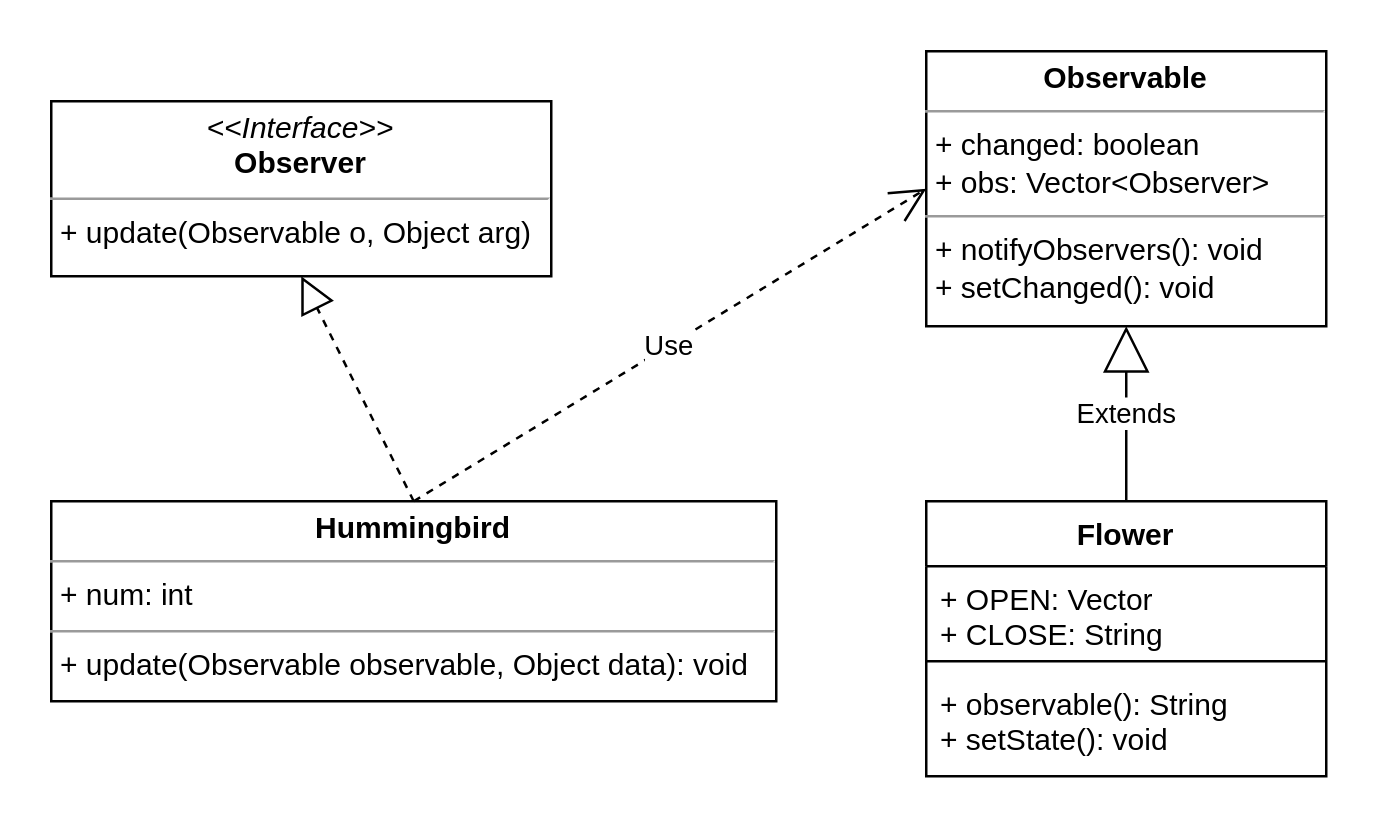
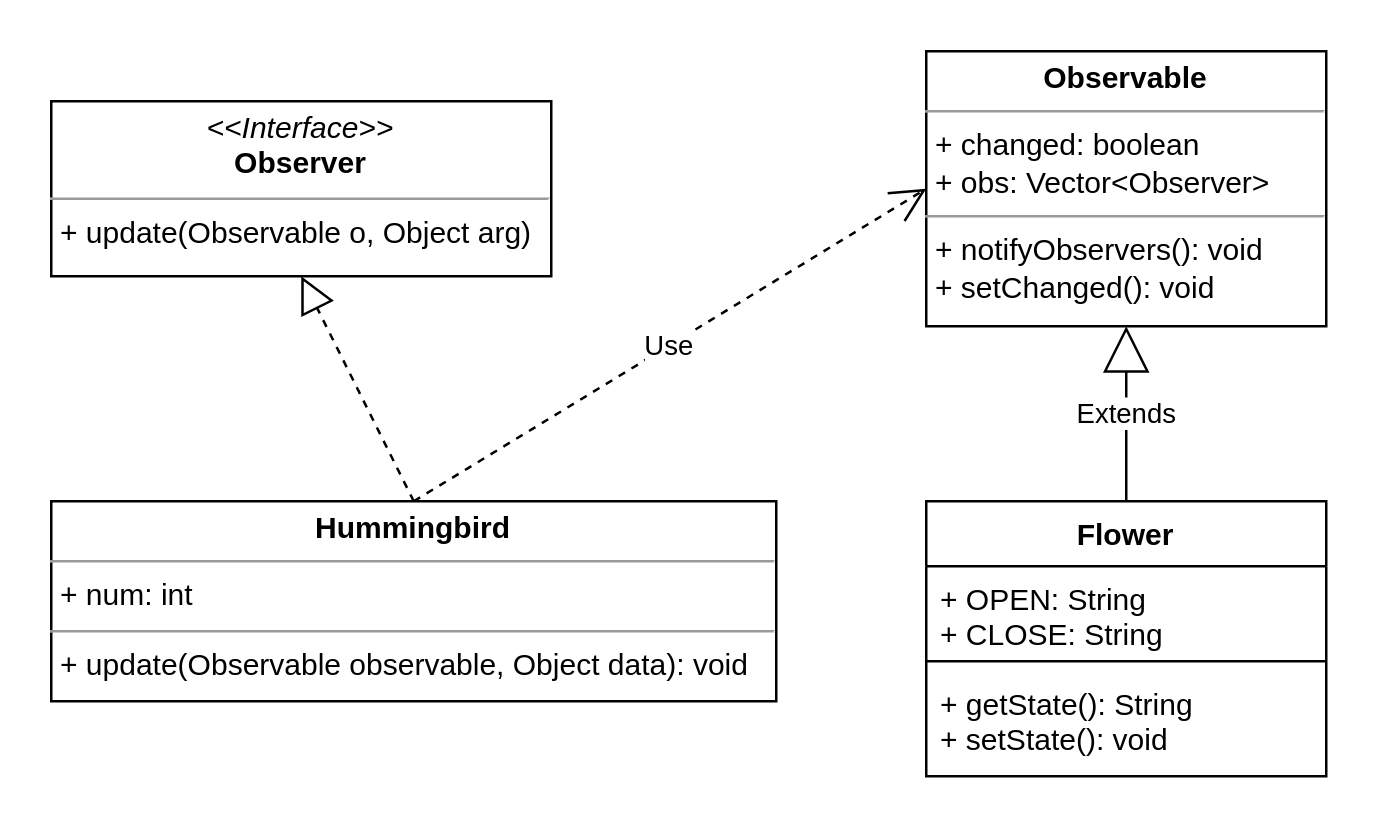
node "+ OPEN: Vector + CLOSE: String": label "+ OPEN: Vector + CLOSE: String" -> "+ OPEN: String + CLOSE: String"
node "+ observable(): String + setState(): void": label "+ observable(): String + setState(): void" -> "+ getState(): String + setState(): void"
